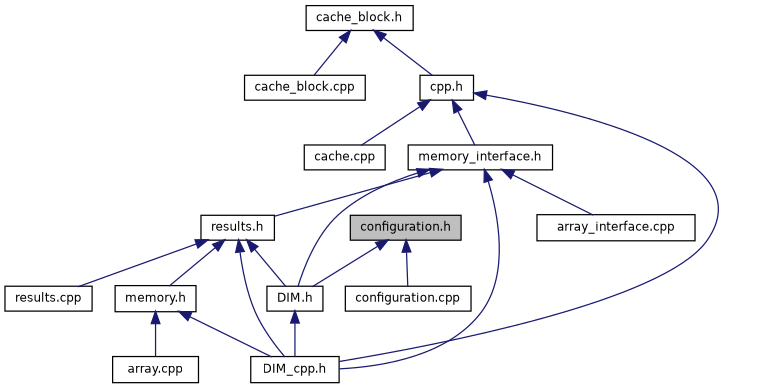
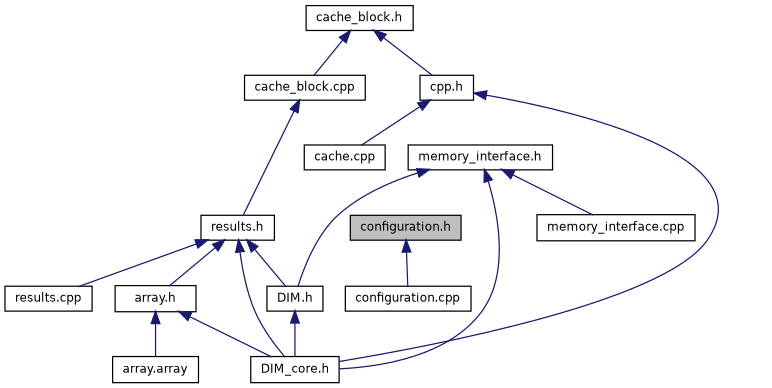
edge "memory_interface.h" -> "cpp.h": removed
edge "results.h" -> "memory_interface.h": now "results.h" -> "cache_block.cpp"
node "array_interface.cpp": label "array_interface.cpp" -> "memory_interface.cpp"
edge "DIM.h" -> "configuration.h": removed
node "memory.h": label "memory.h" -> "array.h"
node "array.cpp": label "array.cpp" -> "array.array"
node "DIM_cpp.h": label "DIM_cpp.h" -> "DIM_core.h"
